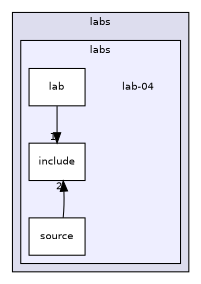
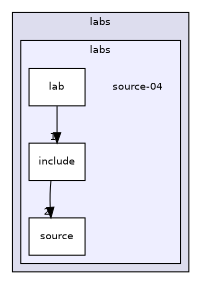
node "lab-04": label "lab-04" -> "source-04"
edge "source" -> "include": reversed
